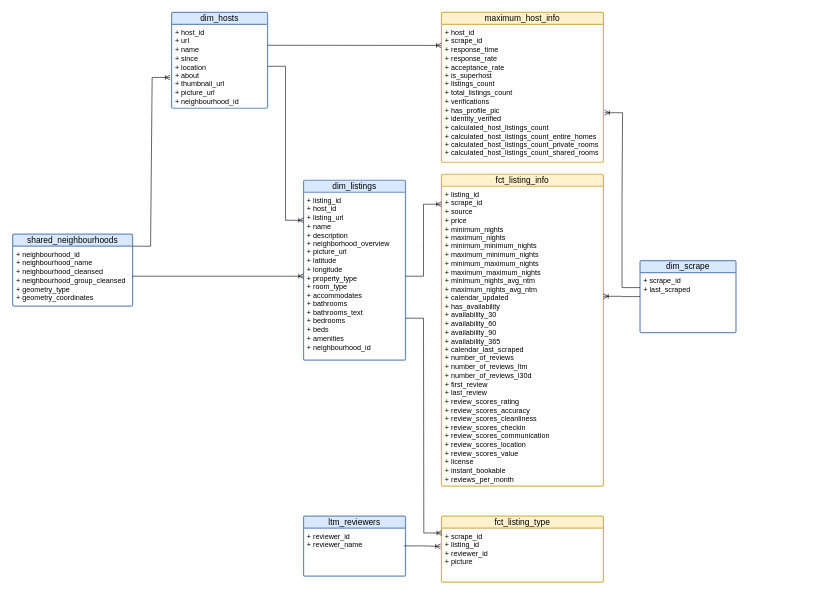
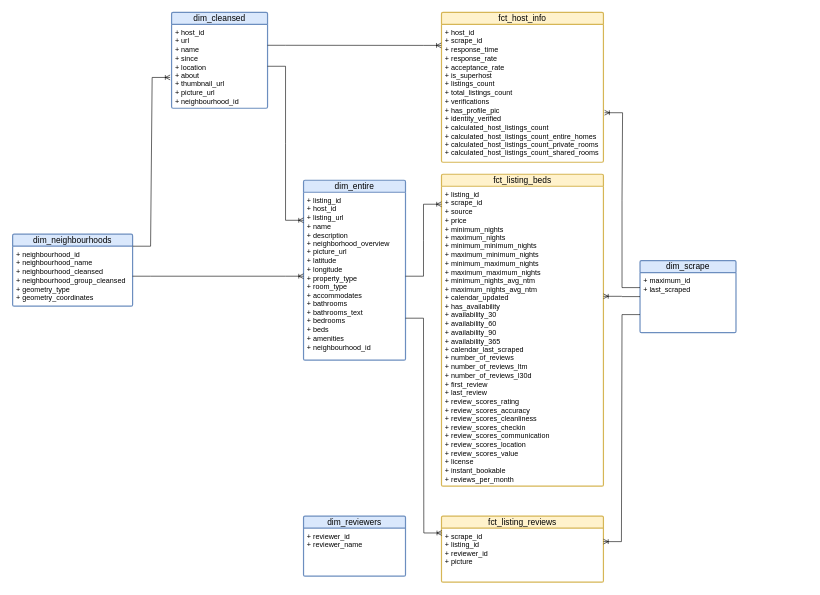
node "dim_hosts": label "dim_hosts" -> "dim_cleansed"
node "maximum_host_info": label "maximum_host_info" -> "fct_host_info"
node "fct_listing_info": label "fct_listing_info" -> "fct_listing_beds"
node "dim_listings": label "dim_listings" -> "dim_entire"
node "shared_neighbourhoods": label "shared_neighbourhoods" -> "dim_neighbourhoods"
node "+ scrape_id + last_scraped": label "+ scrape_id + last_scraped" -> "+ maximum_id + last_scraped"
edge "dim_scrape" -> "+ scrape_id + listing_id + reviewer_id + picture": added
node "ltm_reviewers": label "ltm_reviewers" -> "dim_reviewers"
node "fct_listing_type": label "fct_listing_type" -> "fct_listing_reviews"
edge "+ reviewer_id + reviewer_name" -> "+ scrape_id + listing_id + reviewer_id + picture": removed
